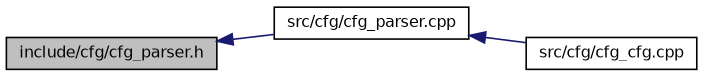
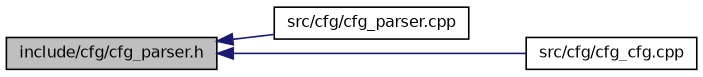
edge "src/cfg/cfg_cfg.cpp" -> "src/cfg/cfg_parser.cpp": now "src/cfg/cfg_cfg.cpp" -> "include/cfg/cfg_parser.h"
